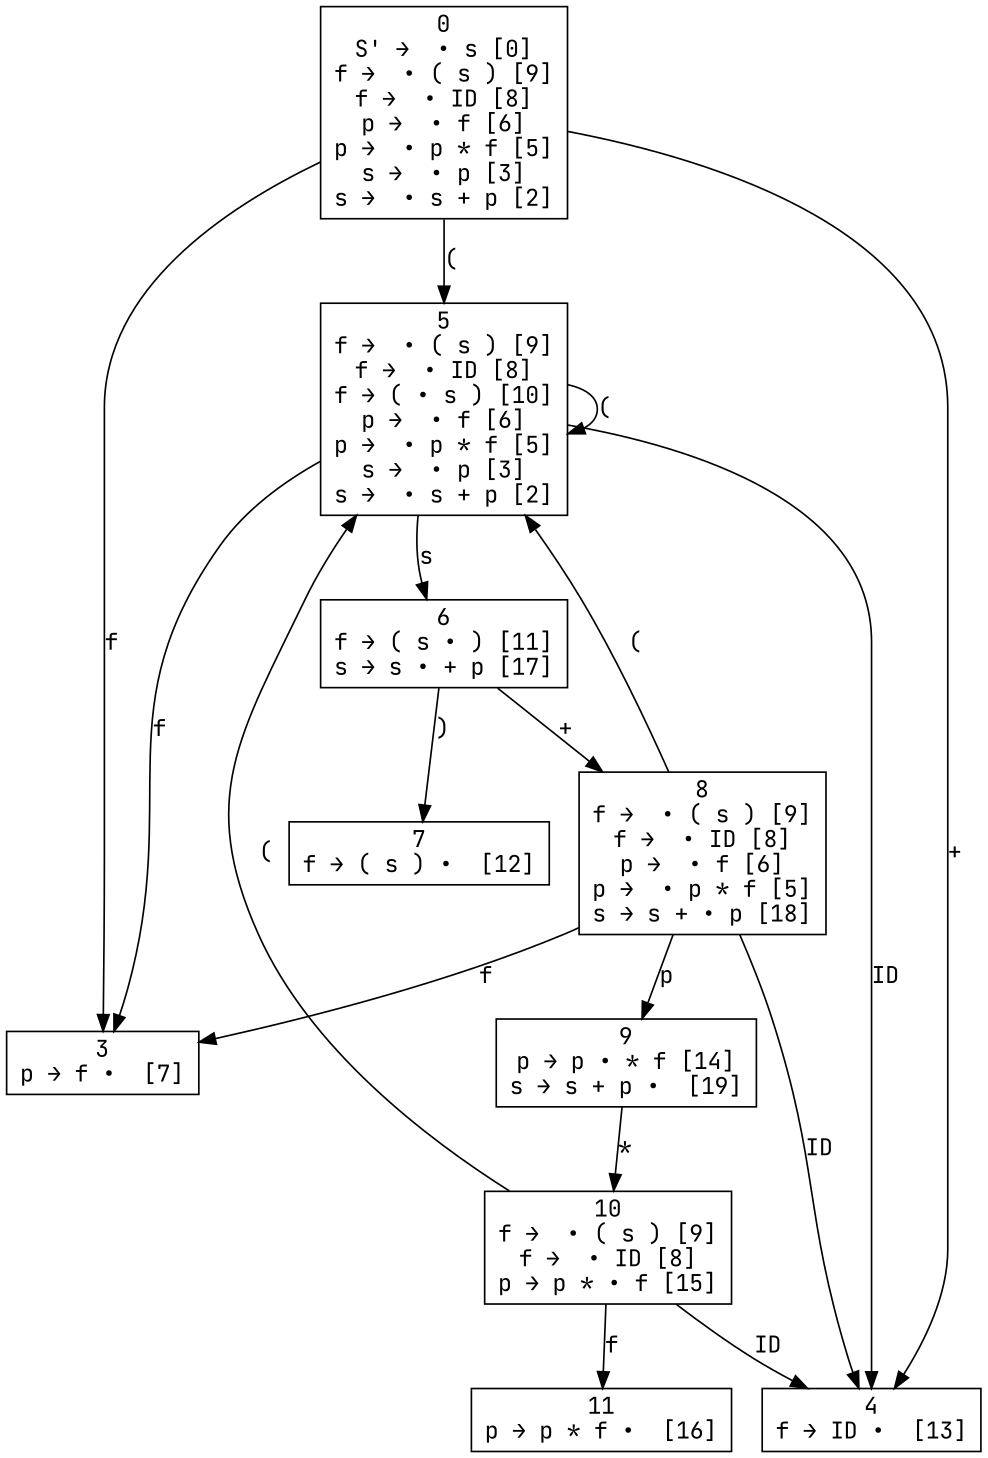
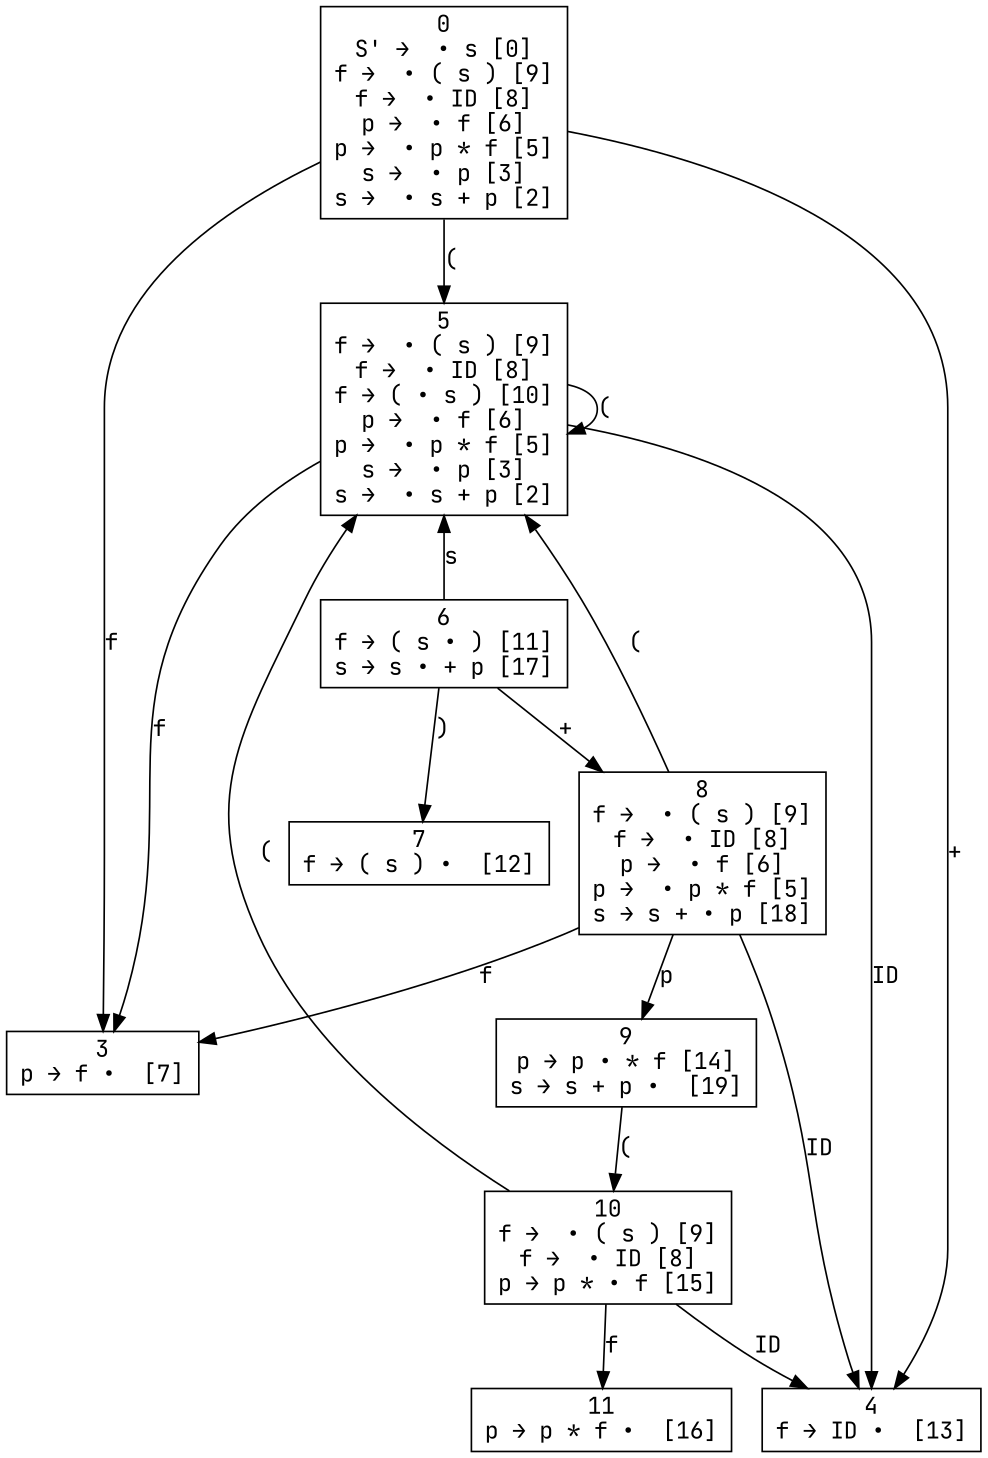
edge "5" -> "6": reversed
edge "9" -> "10": label "*" -> "("
